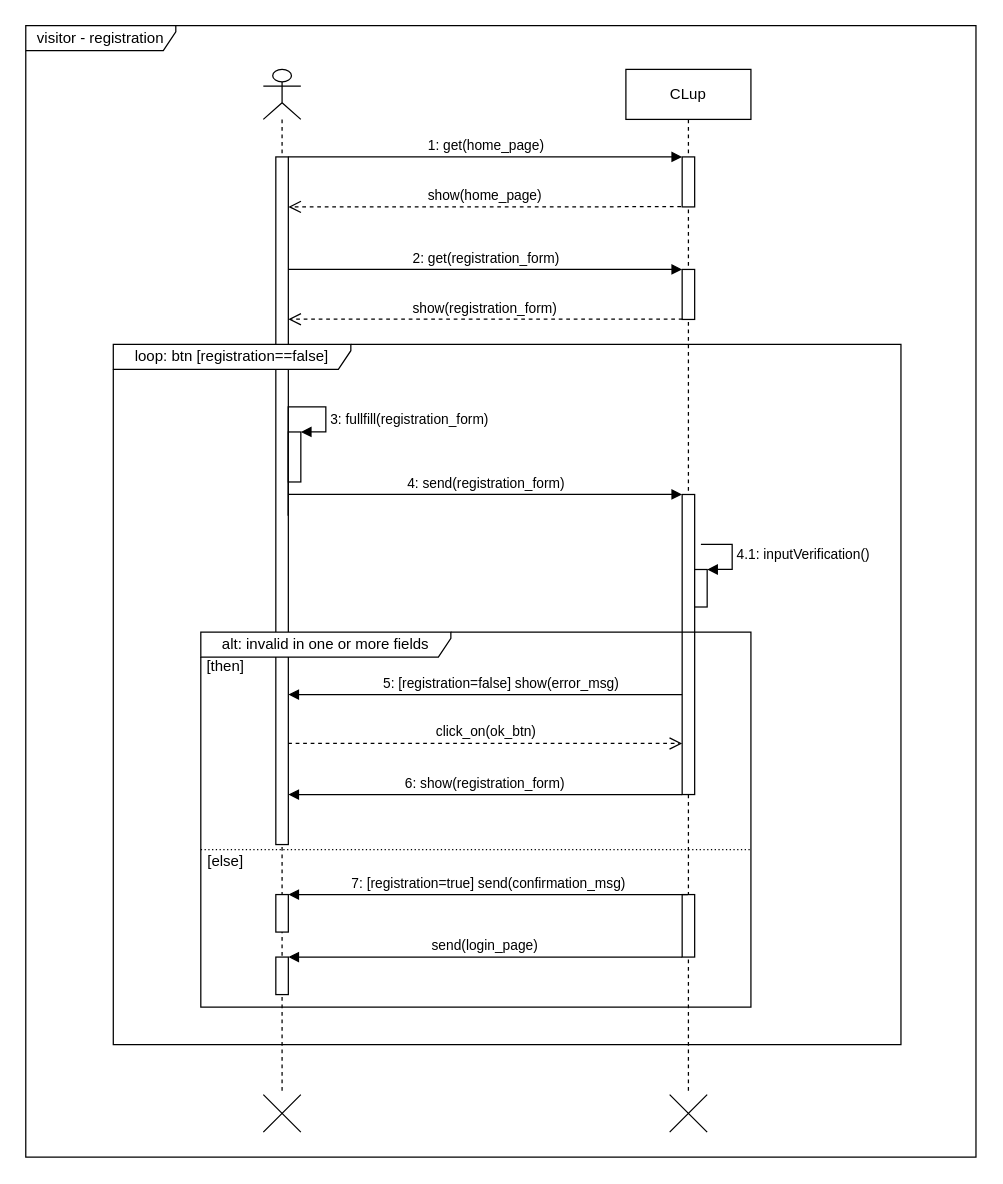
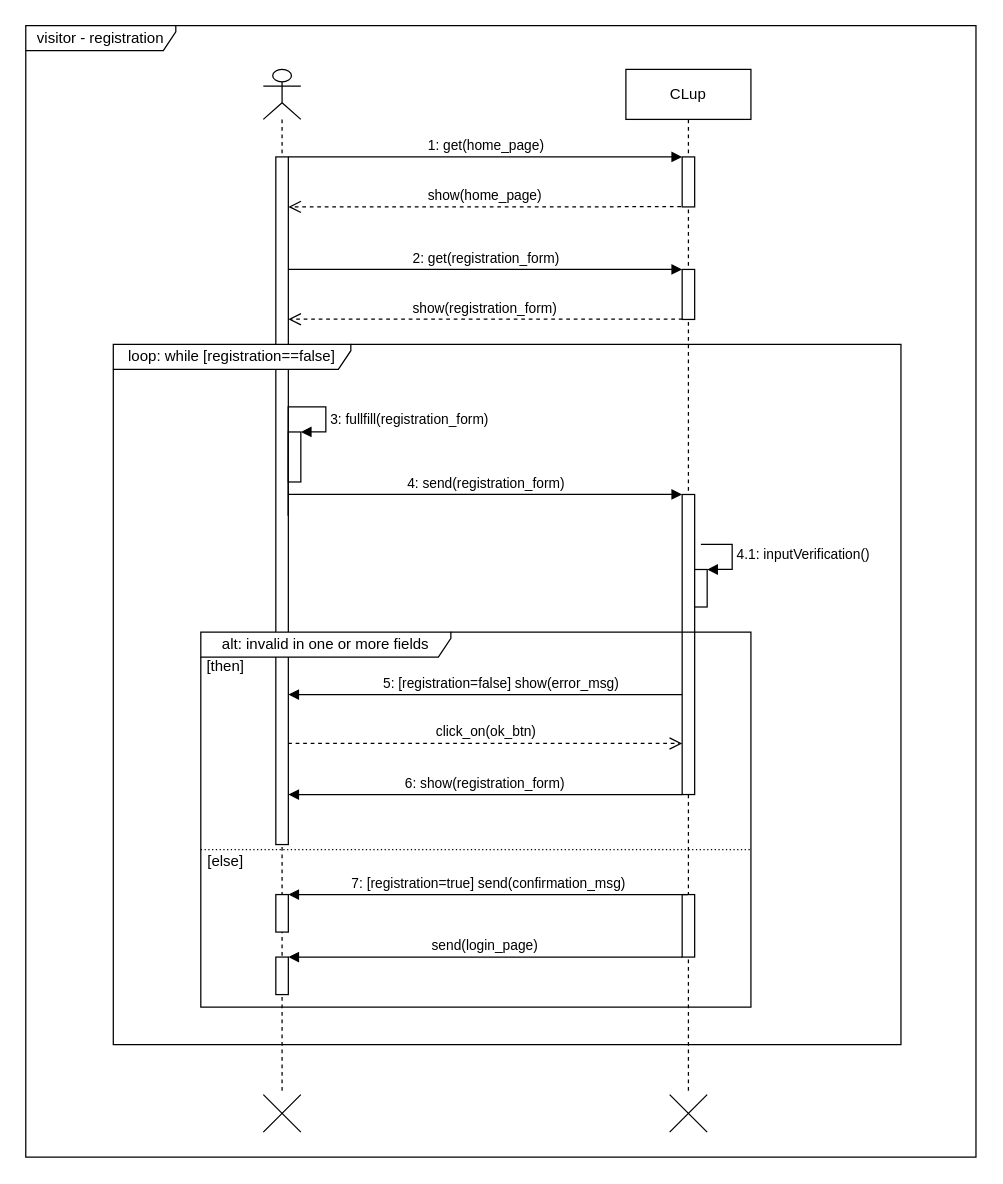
node "loop: btn [registration==false]": label "loop: btn [registration==false]" -> "loop: while [registration==false]"
